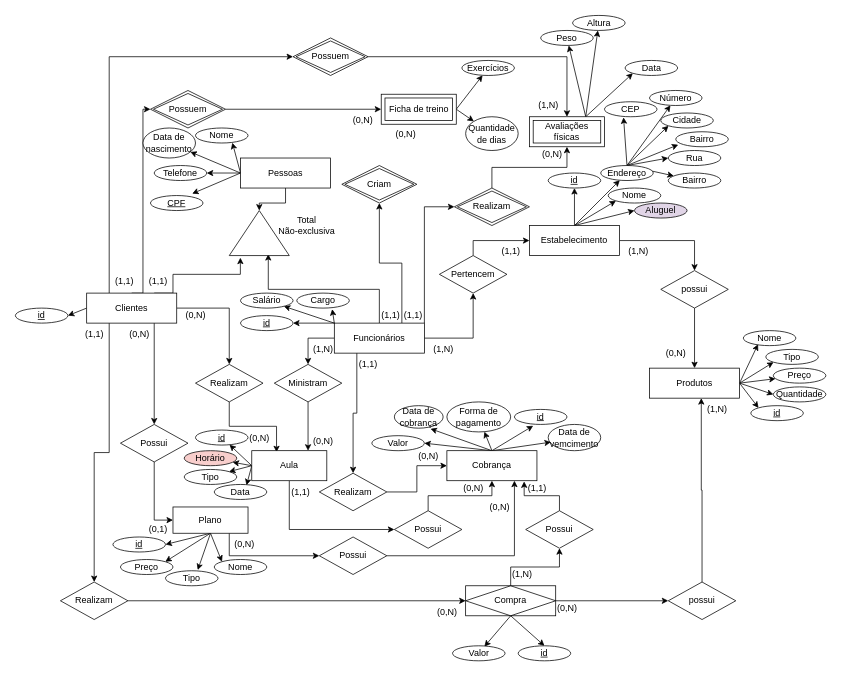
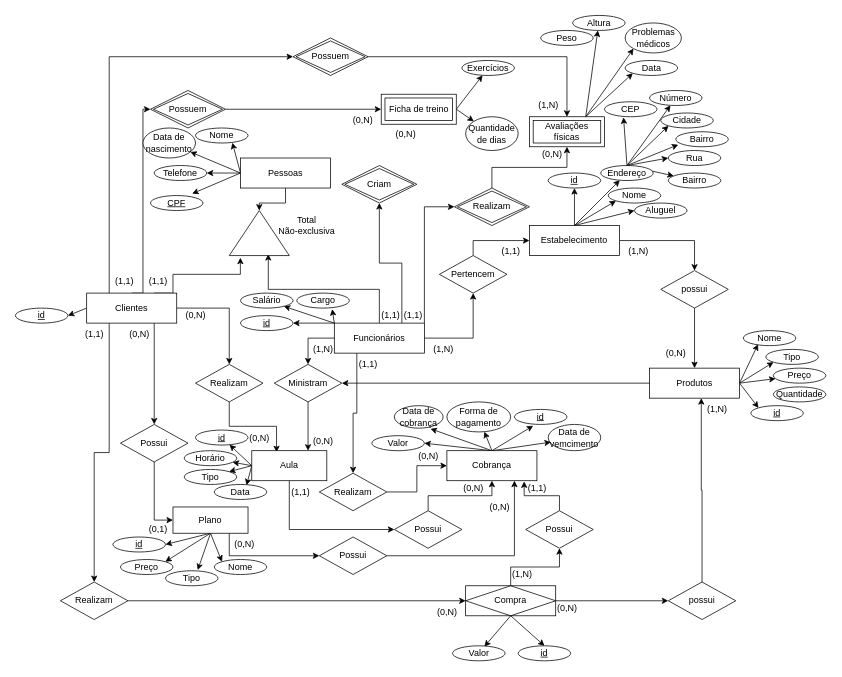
node "Problemas médicos": added
edge "Avaliações físicas" -> "Problemas médicos": added
edge "Avaliações físicas" -> "Peso": removed
node "Aluguel": fillcolor #e1d5e7 -> #ffffff
edge "Produtos" -> "Quantidade": now "Produtos" -> "Ministram"
node "Horário": fillcolor #f8cecc -> #ffffff
